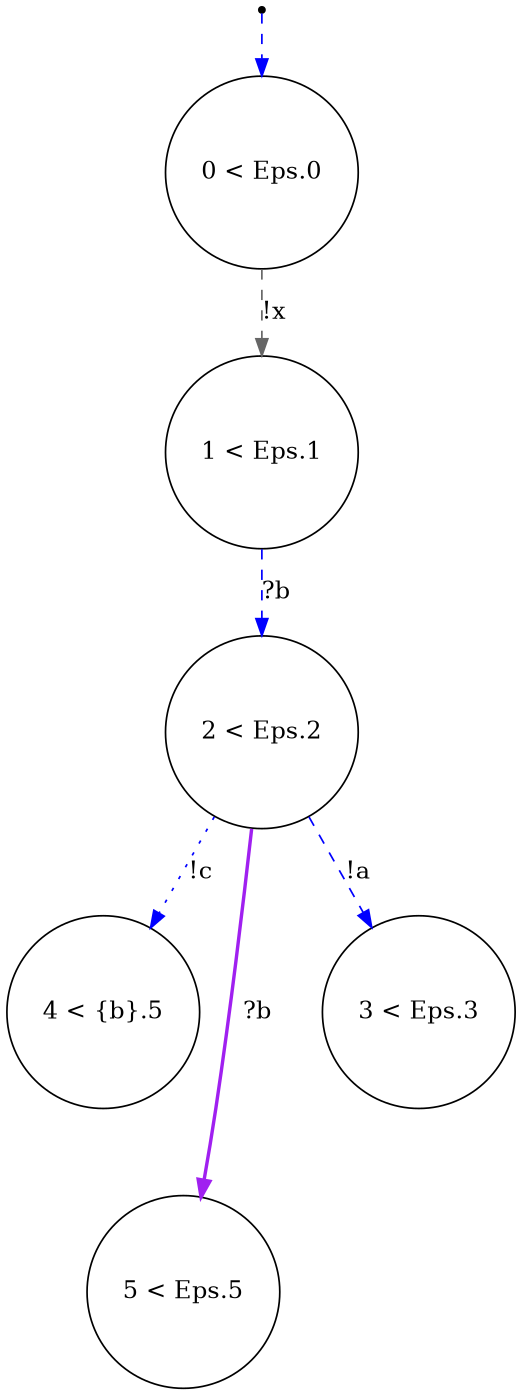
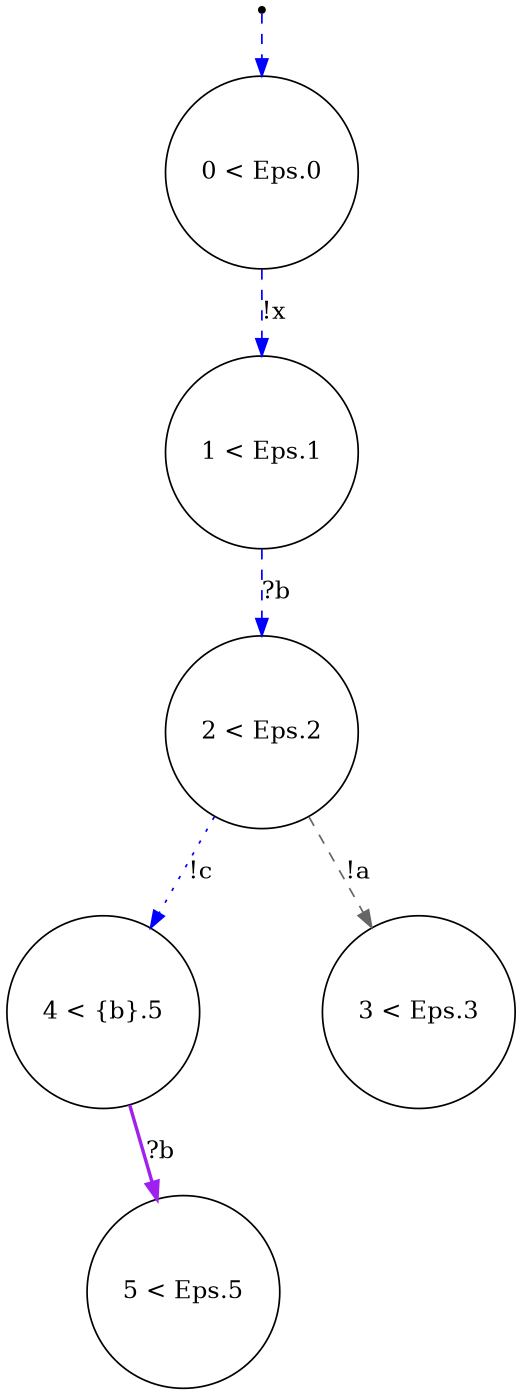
edge "0 < Eps.0" -> "1 < Eps.1": color gray40 -> blue
edge "2 < Eps.2" -> "3 < Eps.3": color blue -> gray40
edge "2 < Eps.2" -> "5 < Eps.5": now "4 < {b}.5" -> "5 < Eps.5"
